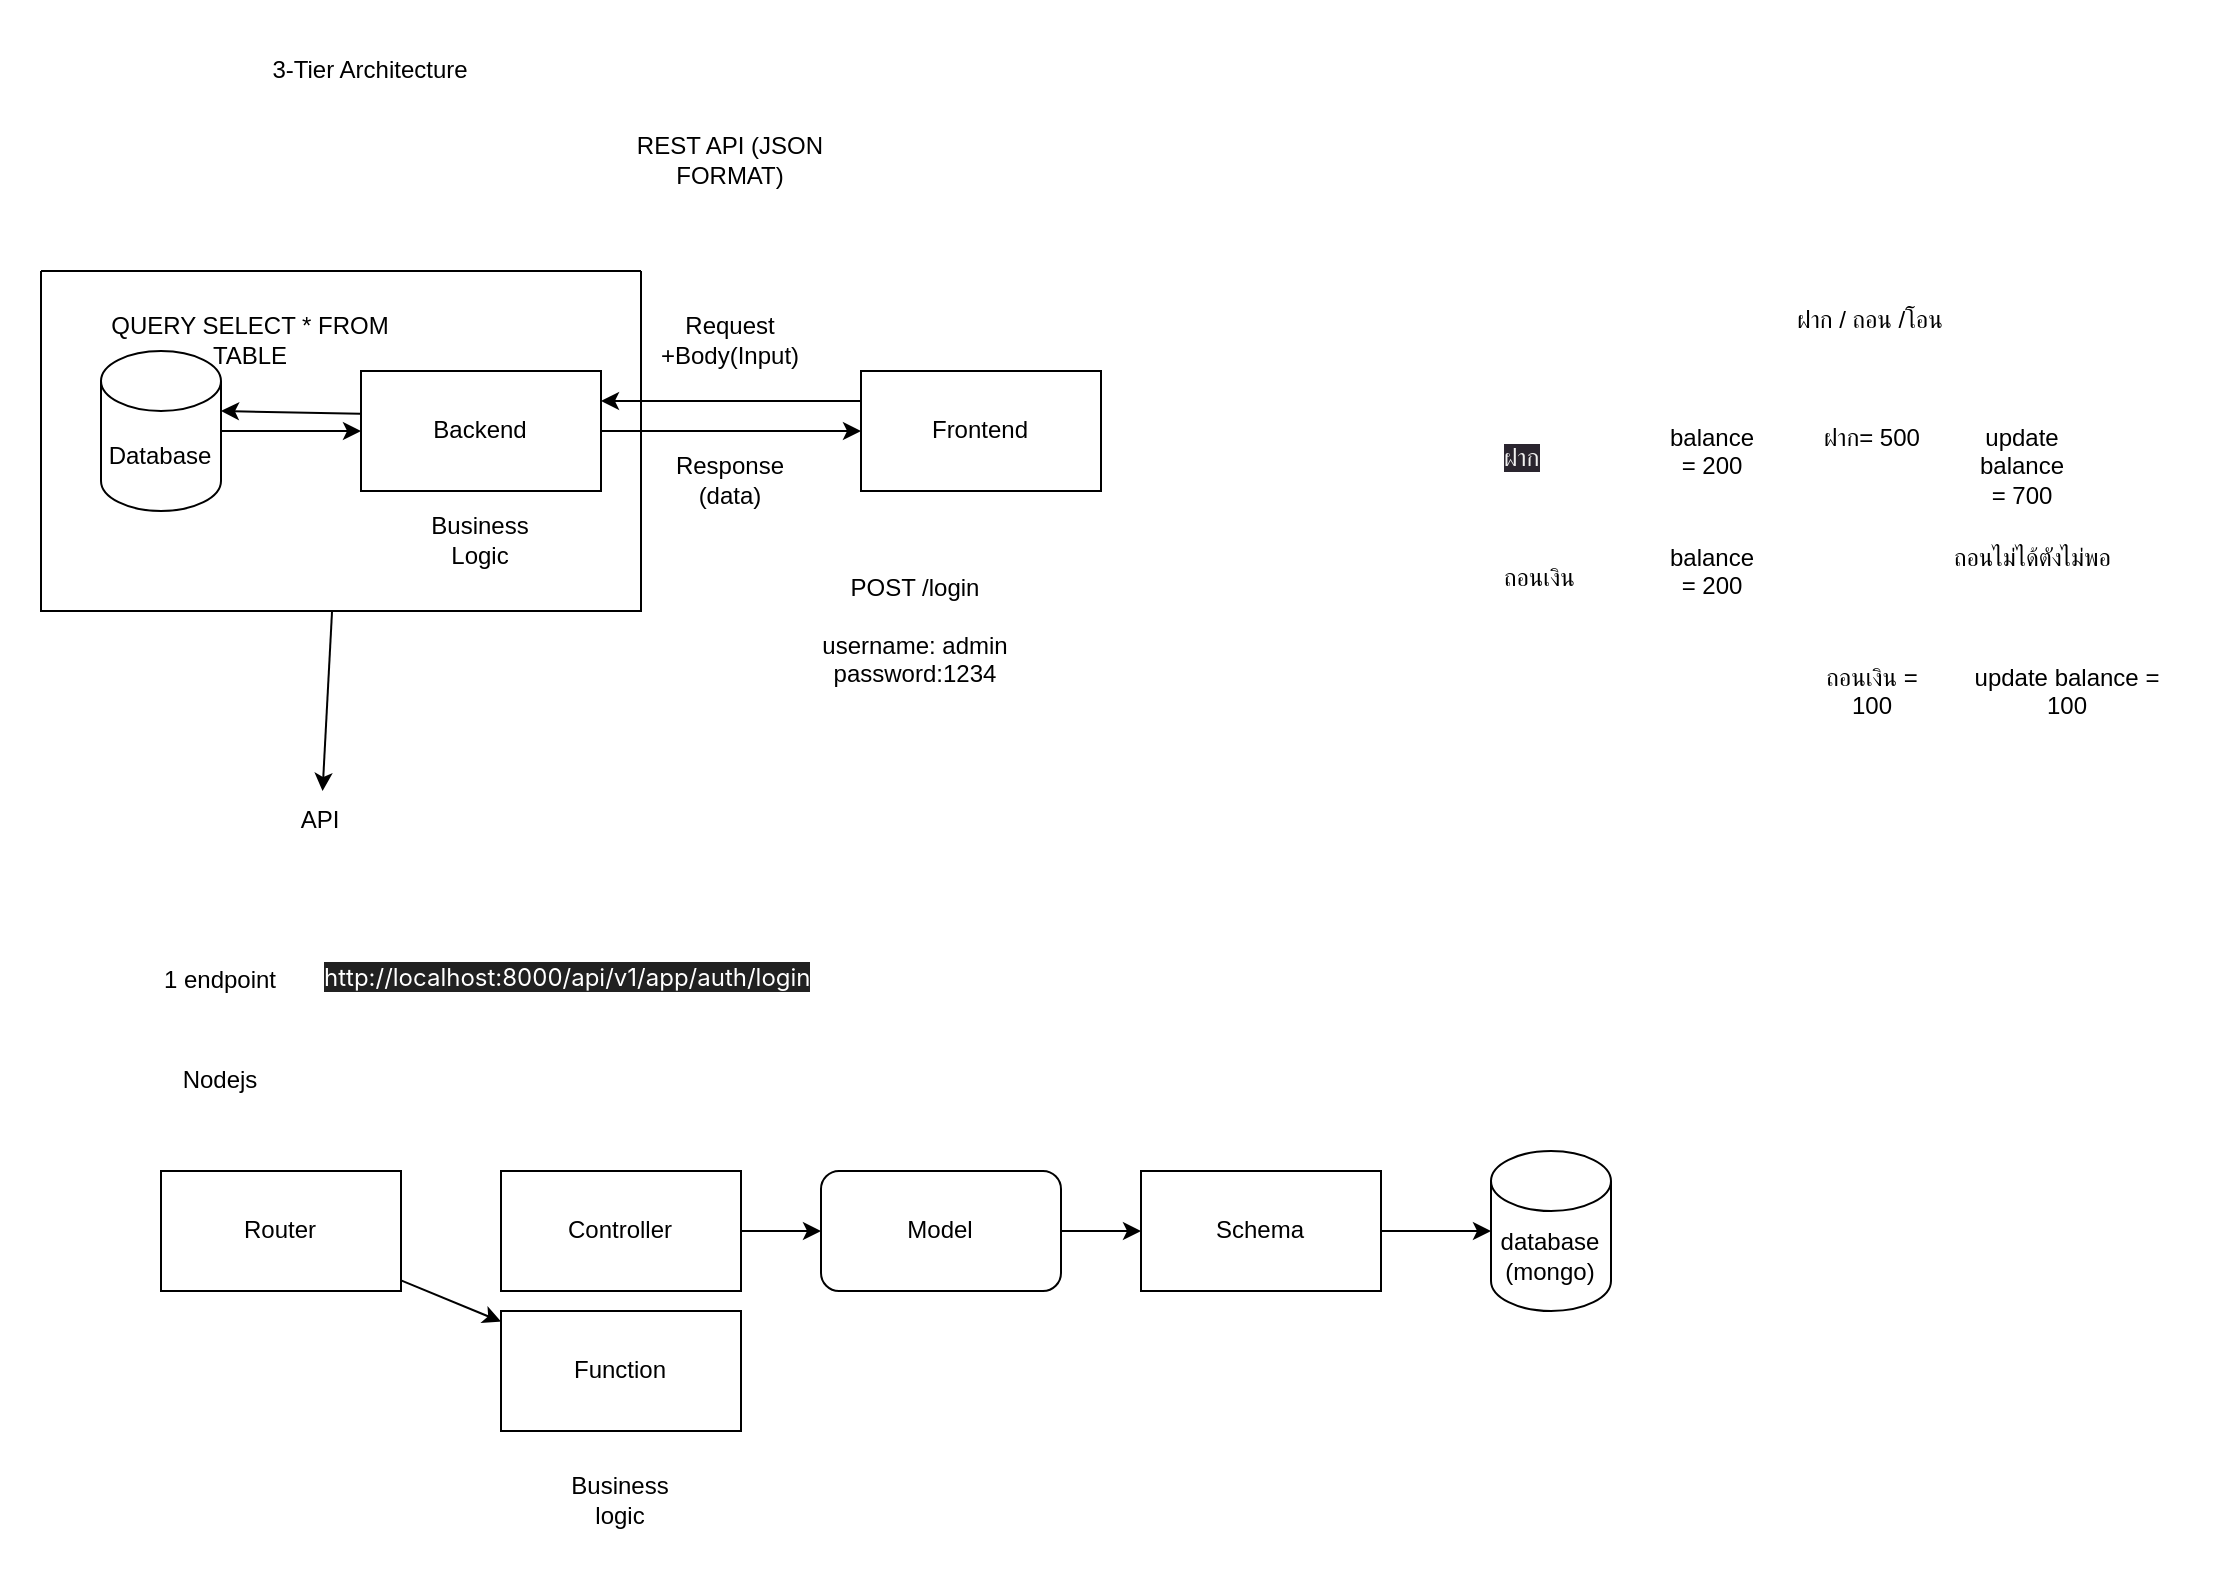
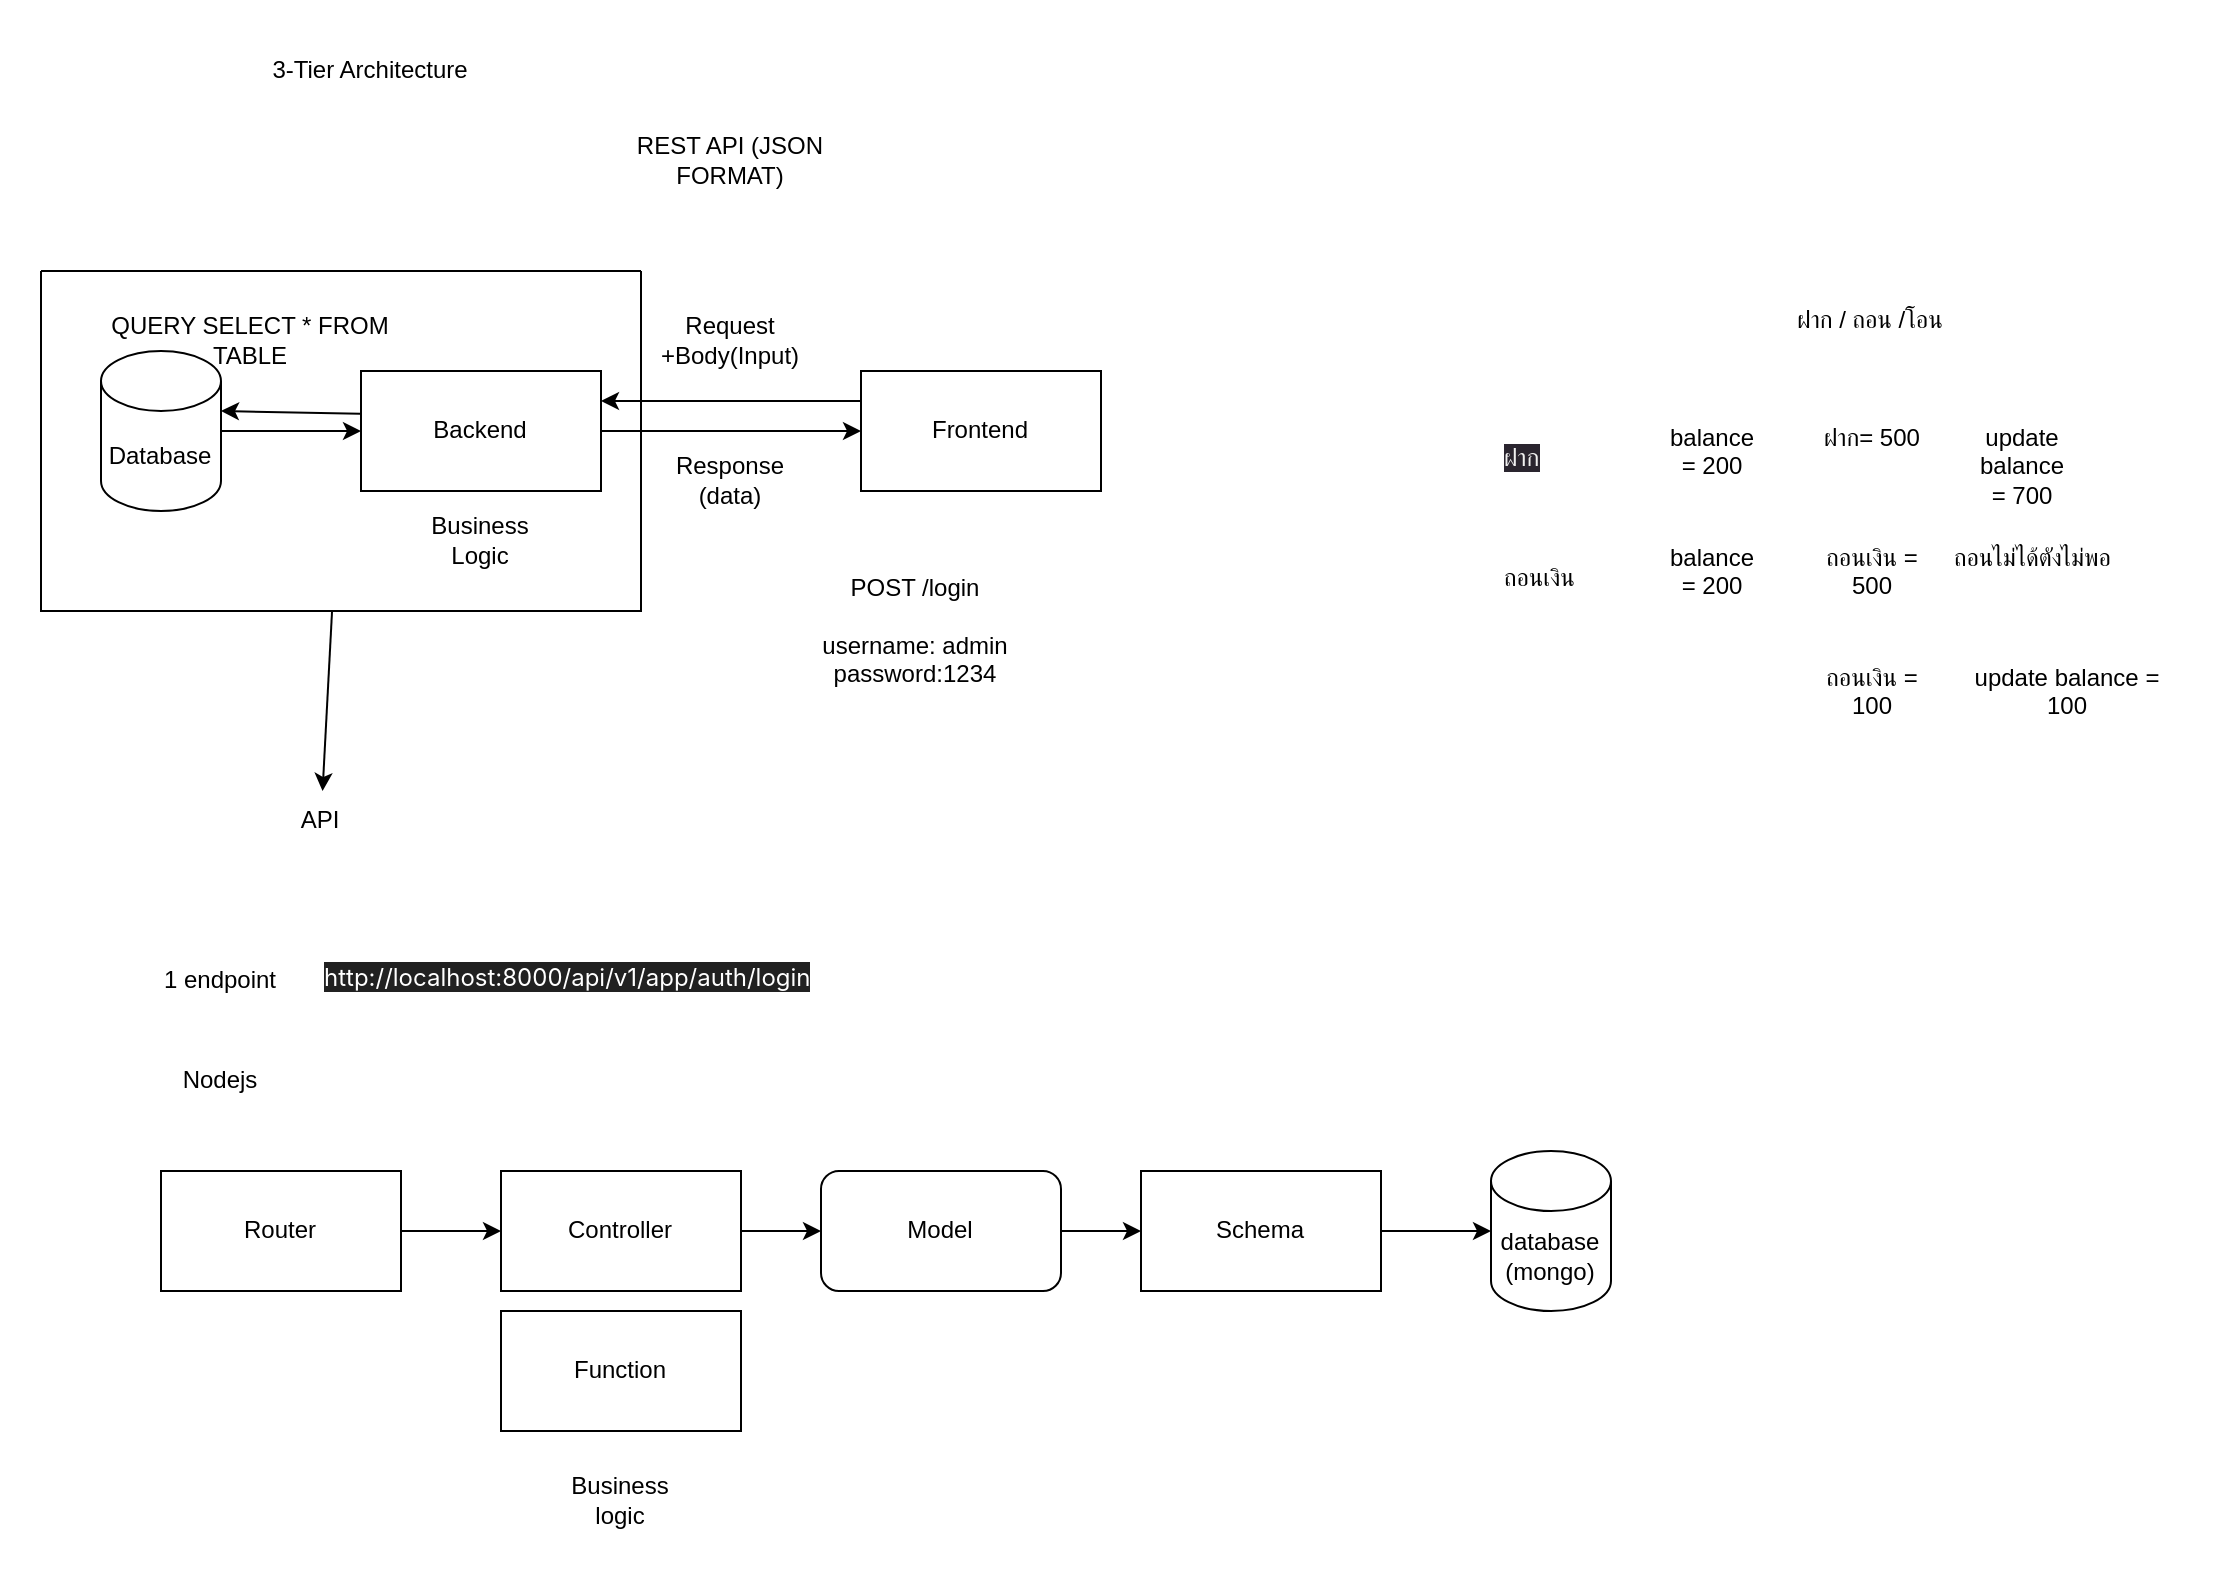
node "ถอนเงิน = 500": added
edge "Router" -> "Function": now "Router" -> "Controller"
